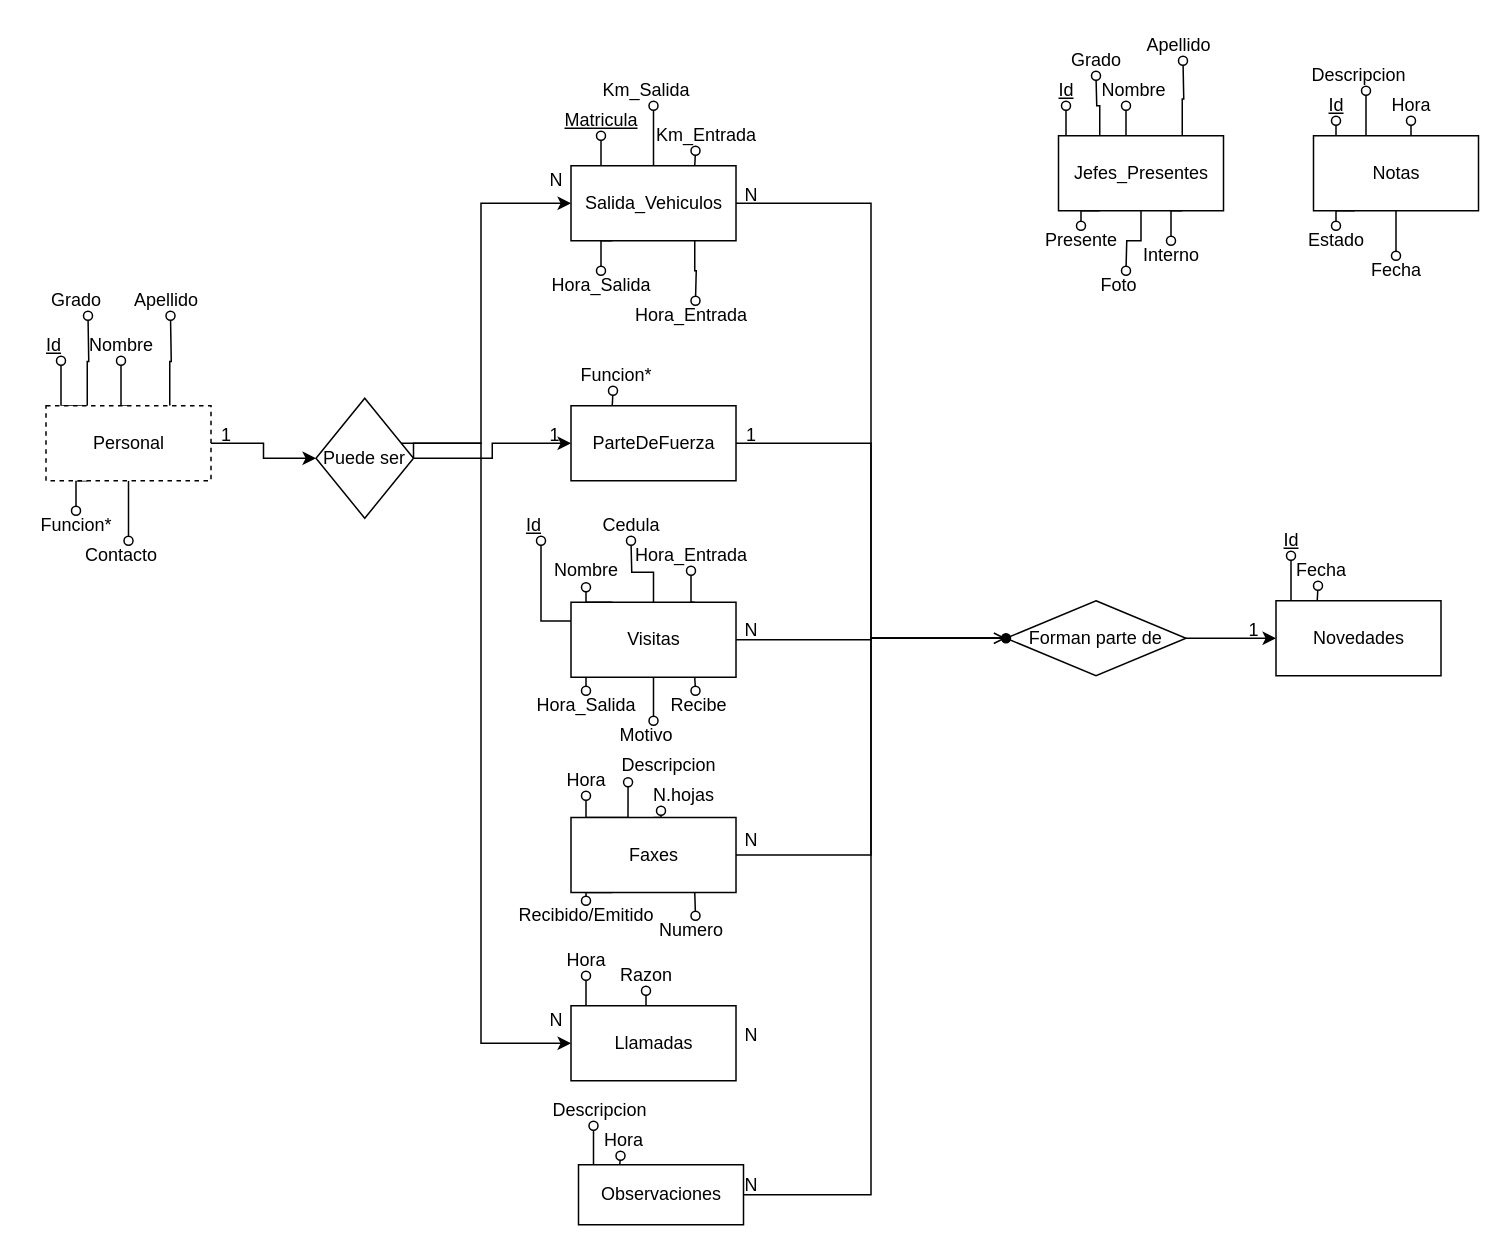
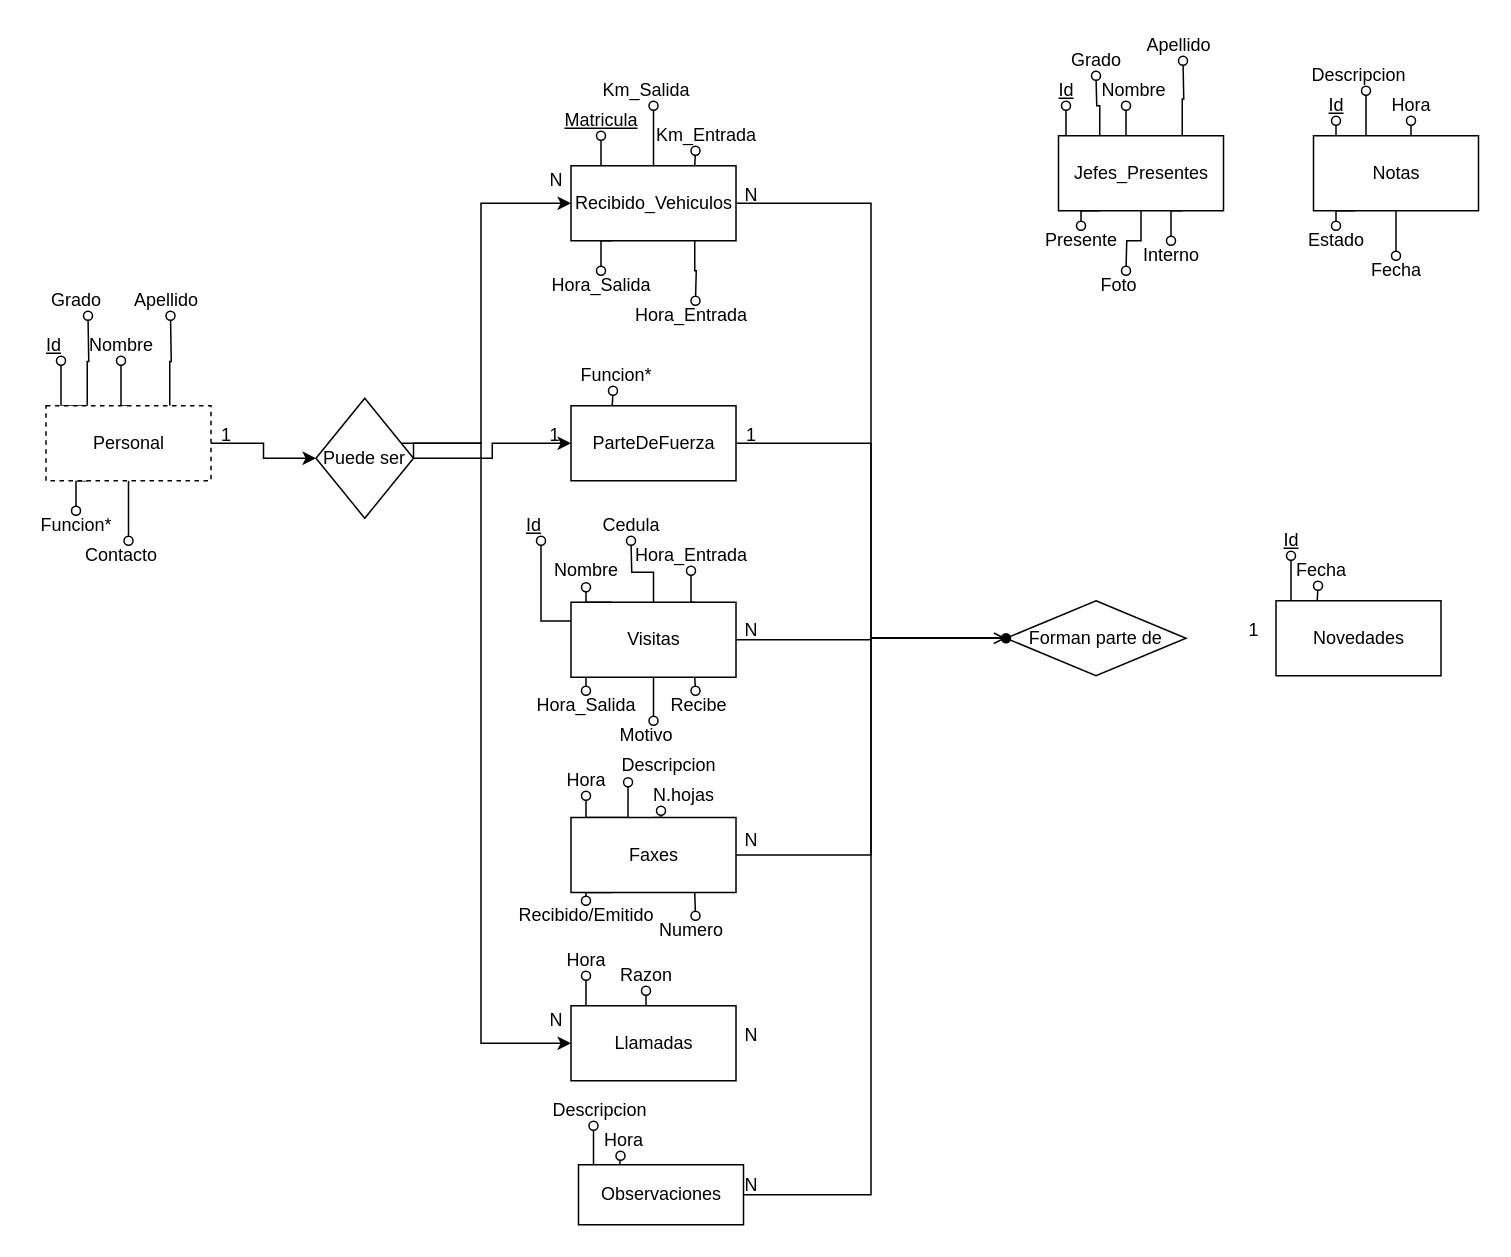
node "Salida_Vehiculos": label "Salida_Vehiculos" -> "Recibido_Vehiculos"
edge "Forman parte de" -> "Novedades": removed
